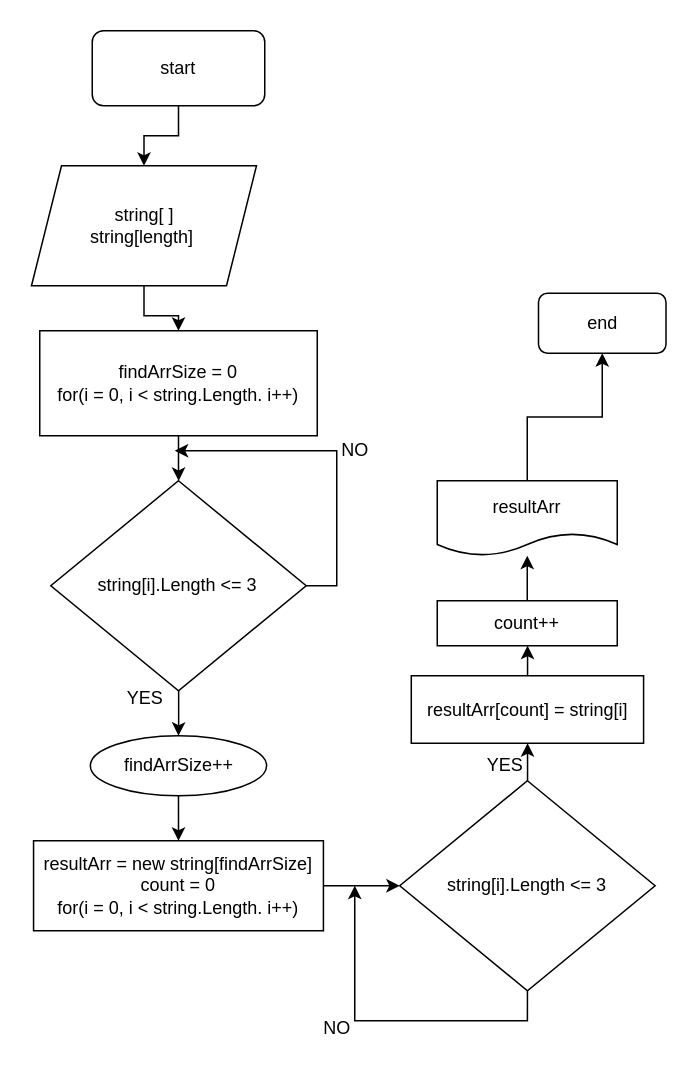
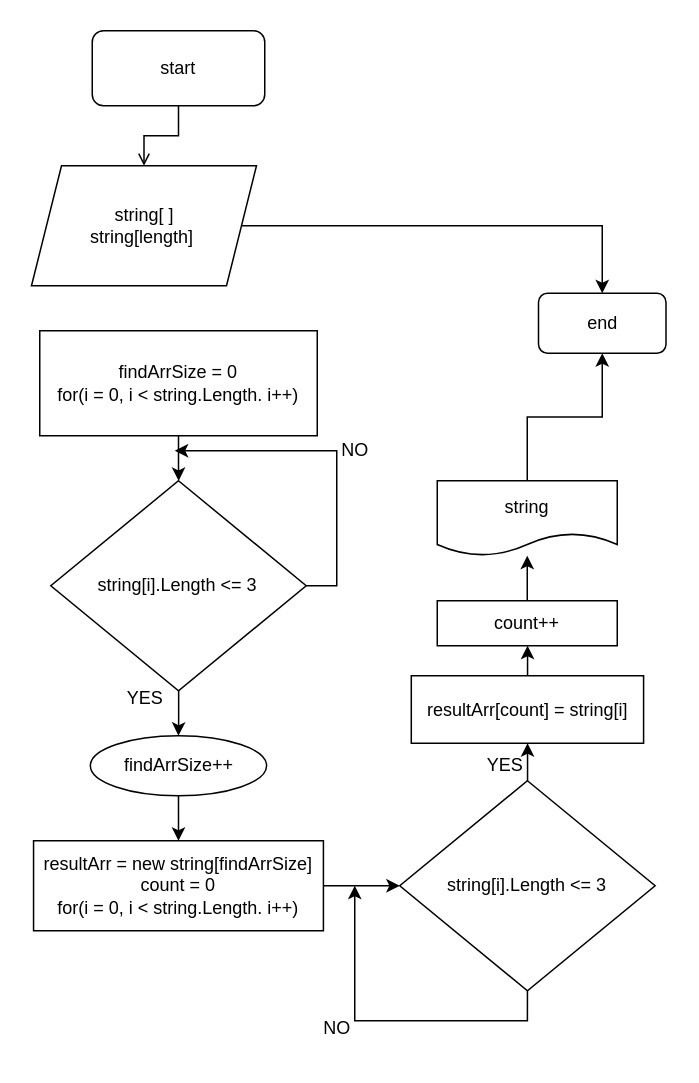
edge "start" -> "string[ ] string[length]": arrowhead classic -> open
edge "string[ ] string[length]" -> "findArrSize = 0 for(i = 0, i < string.Length. i++)": now "string[ ] string[length]" -> "end"
node "resultArr": label "resultArr" -> "string"
